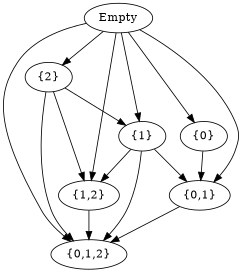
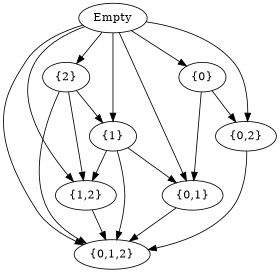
node "{0,2}": added
